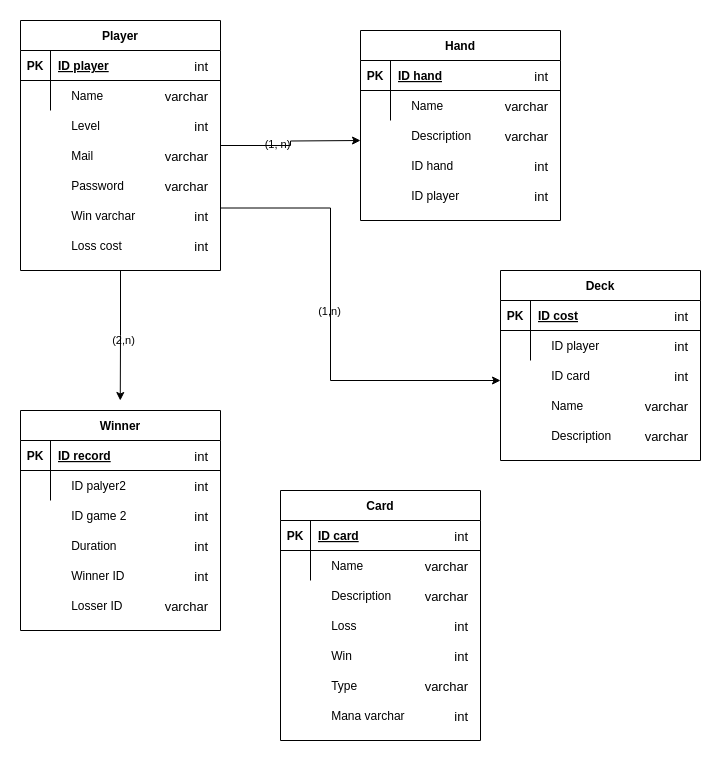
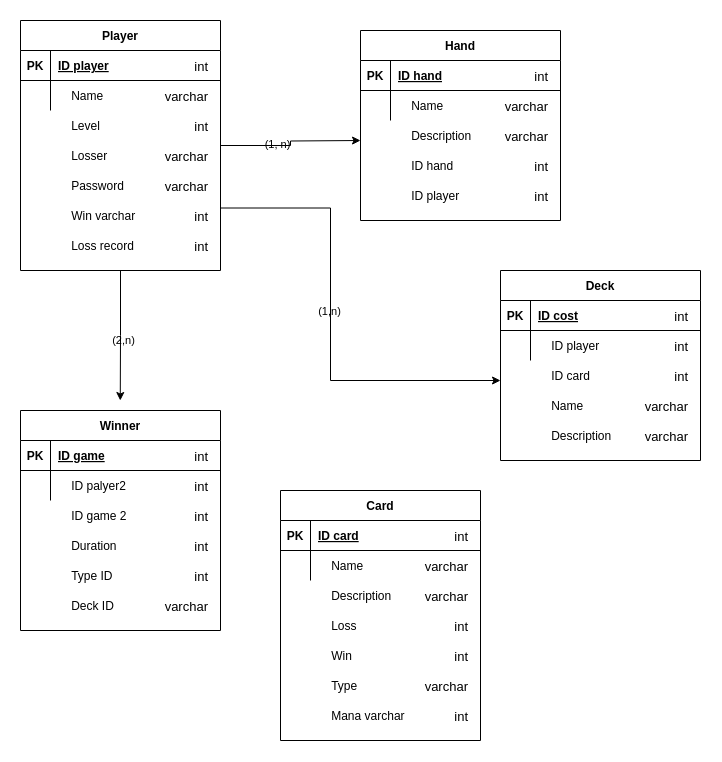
node "Mail": label "Mail" -> "Losser"
node "Loss cost": label "Loss cost" -> "Loss record"
node "ID record": label "ID record" -> "ID game"
node "Winner ID": label "Winner ID" -> "Type ID"
node "Losser ID": label "Losser ID" -> "Deck ID"
